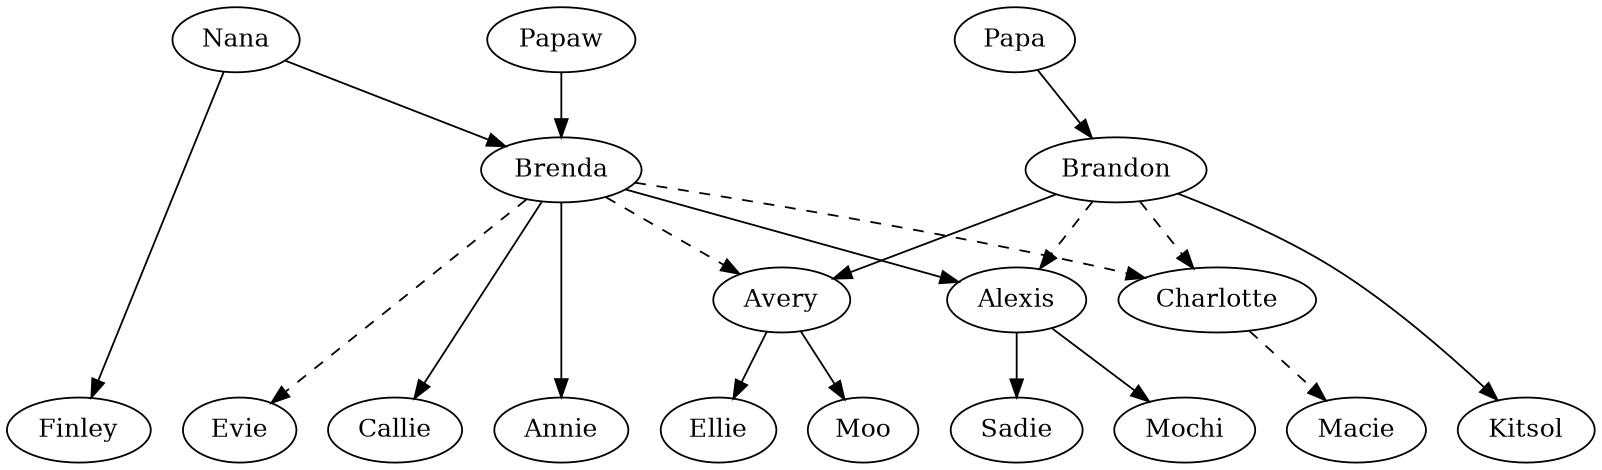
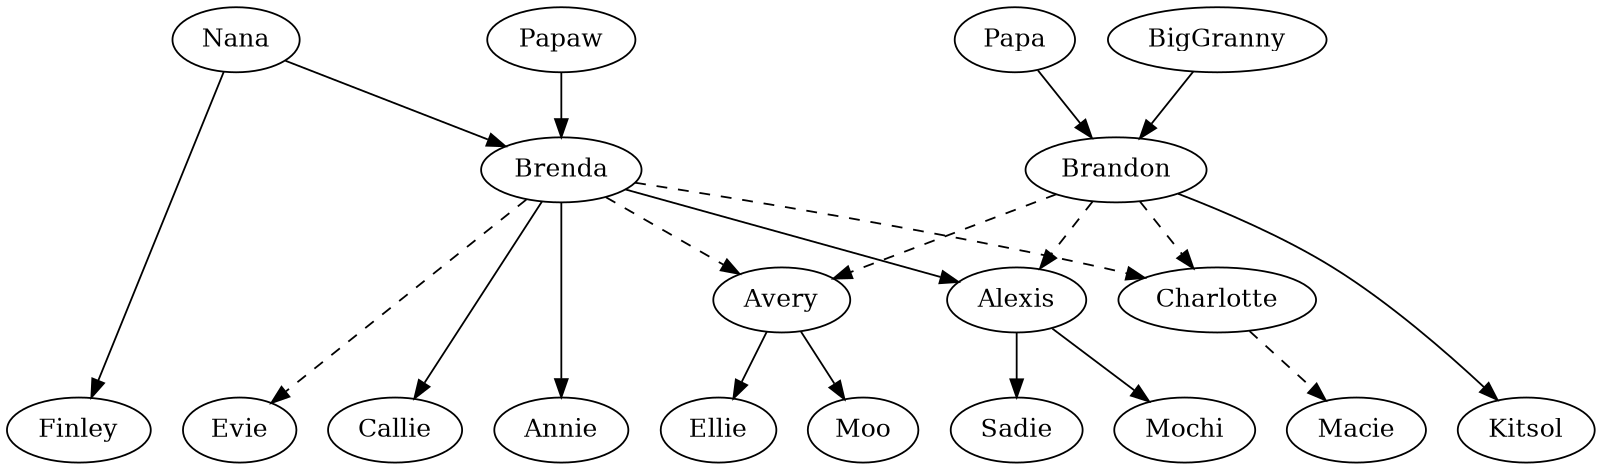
node "BigGranny": added
edge "Brandon" -> "Avery": style solid -> dashed
